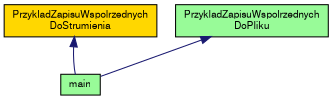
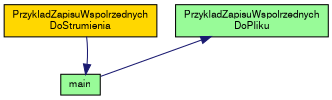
edge "main" -> "PrzykladZapisuWspolrzednych DoStrumienia": reversed
